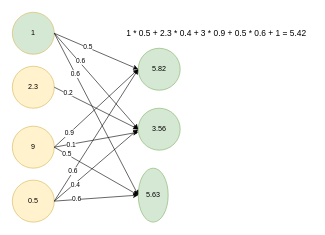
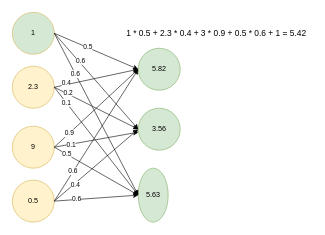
edge "2.3" -> "5.82": added, label "0.4"
edge "2.3" -> "5.63": added, label "0.1"
